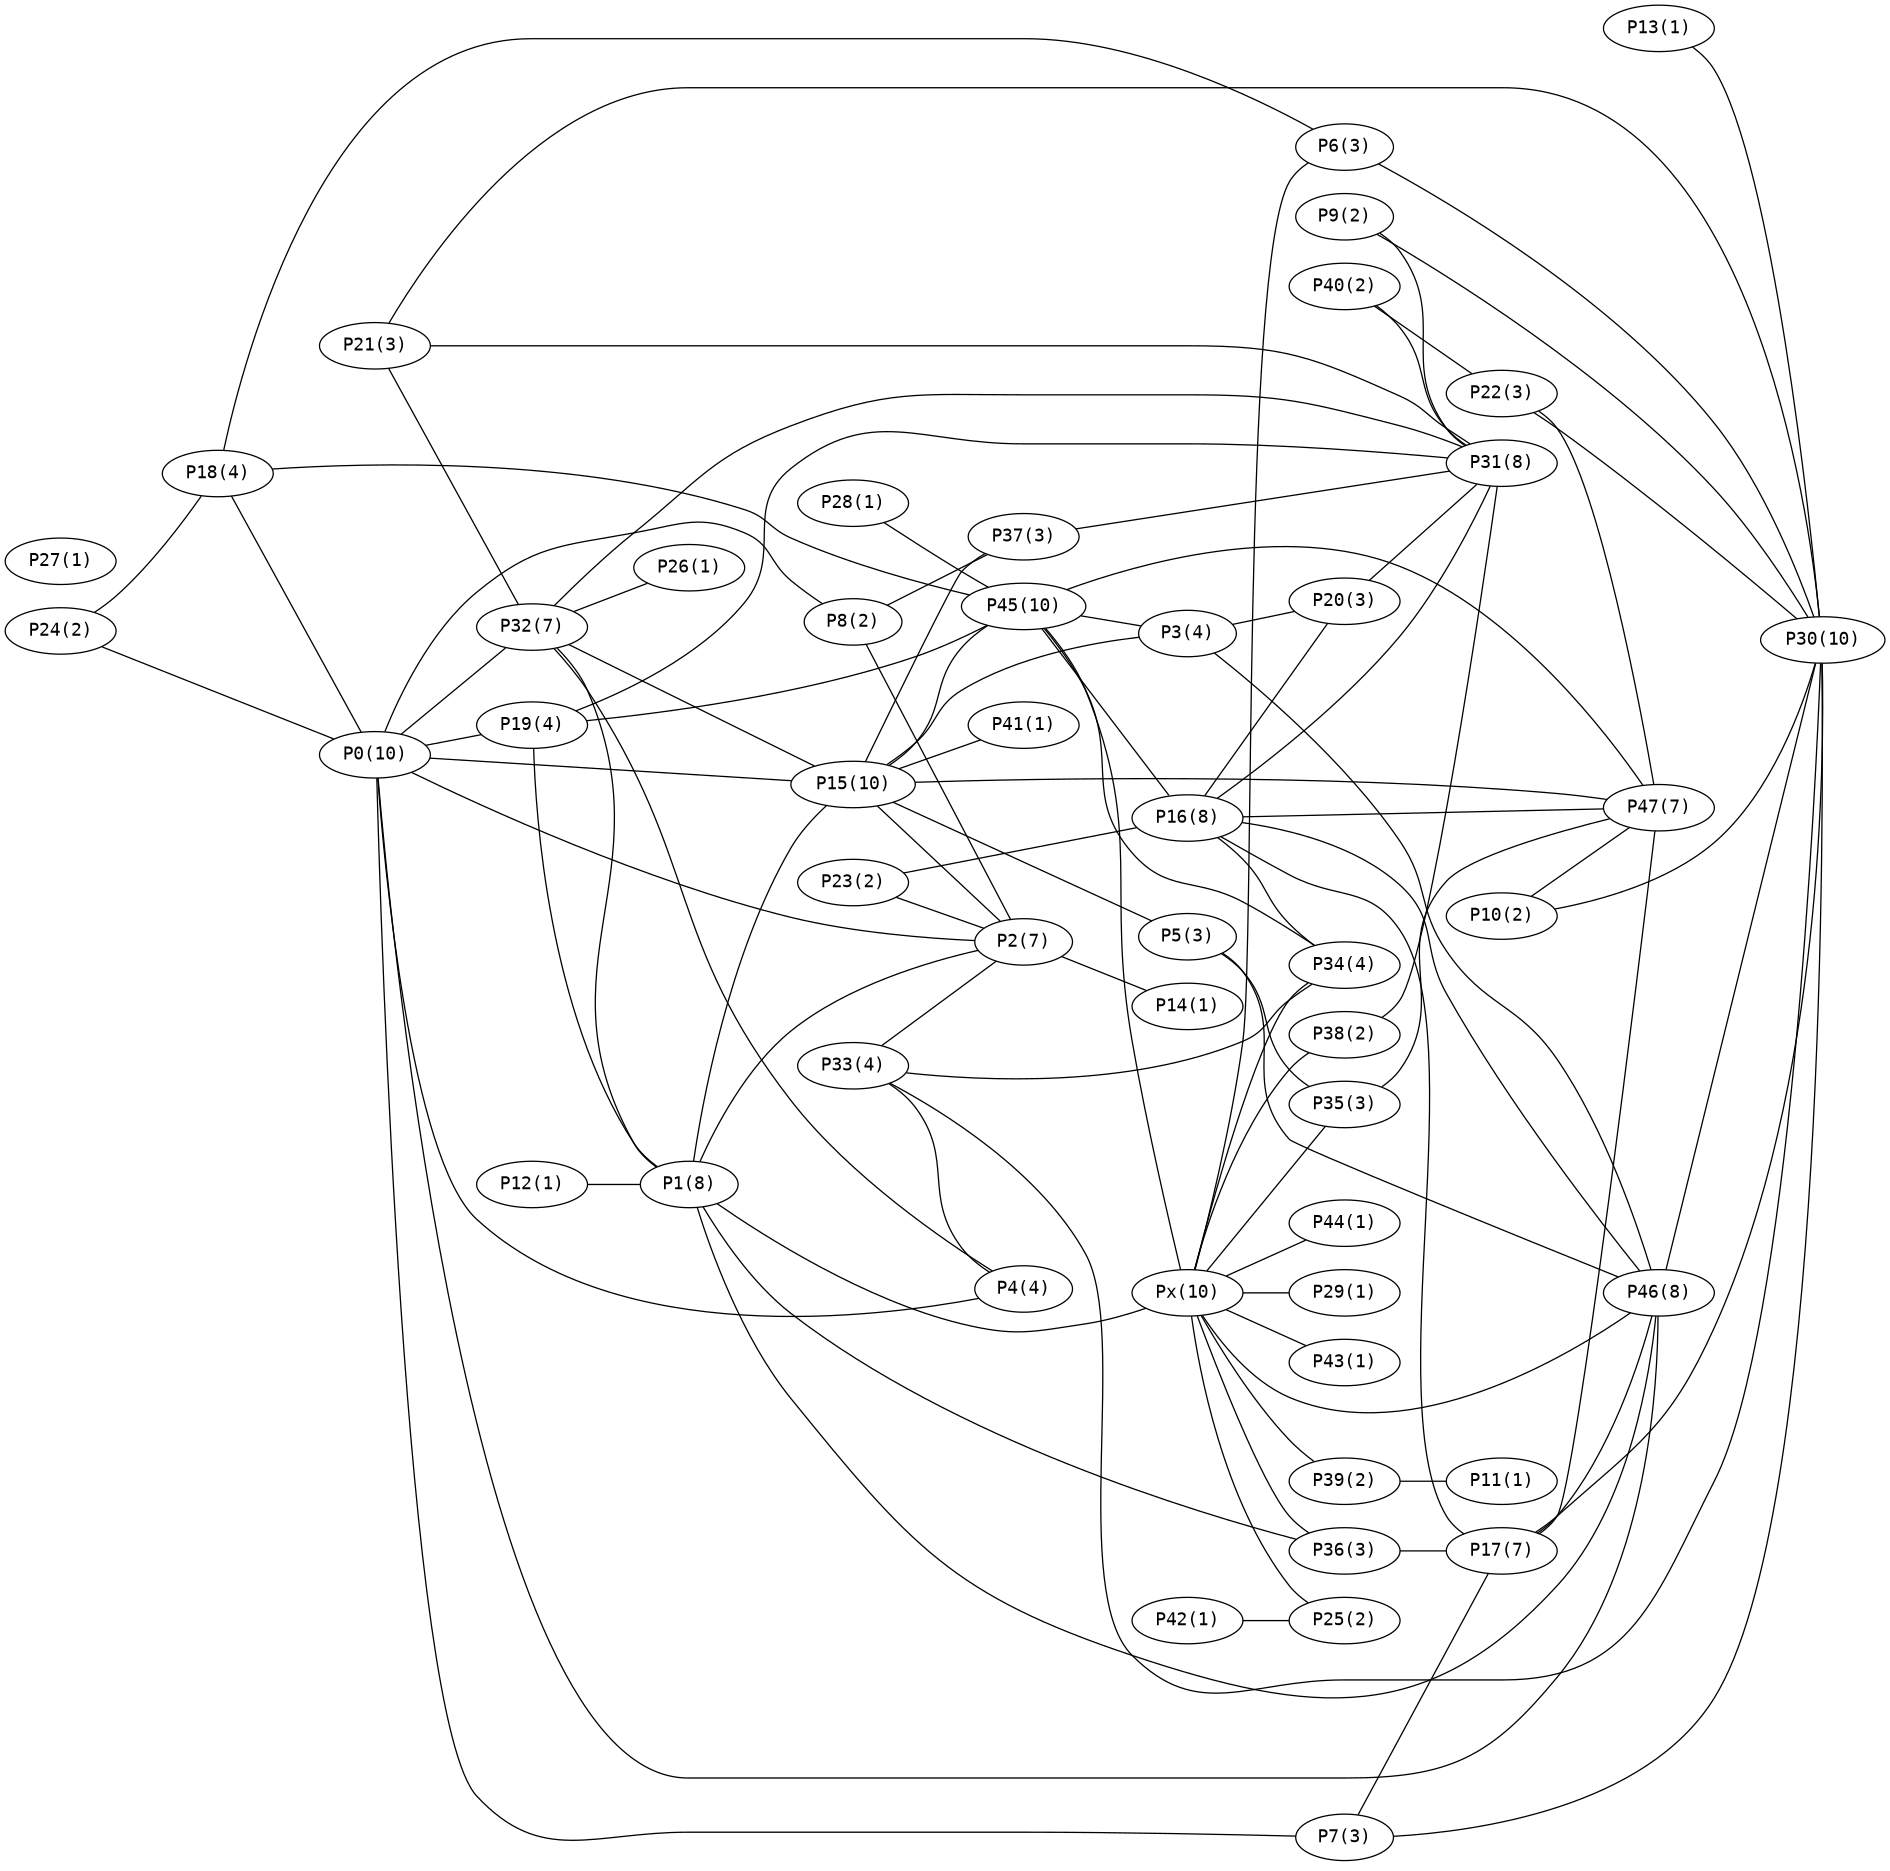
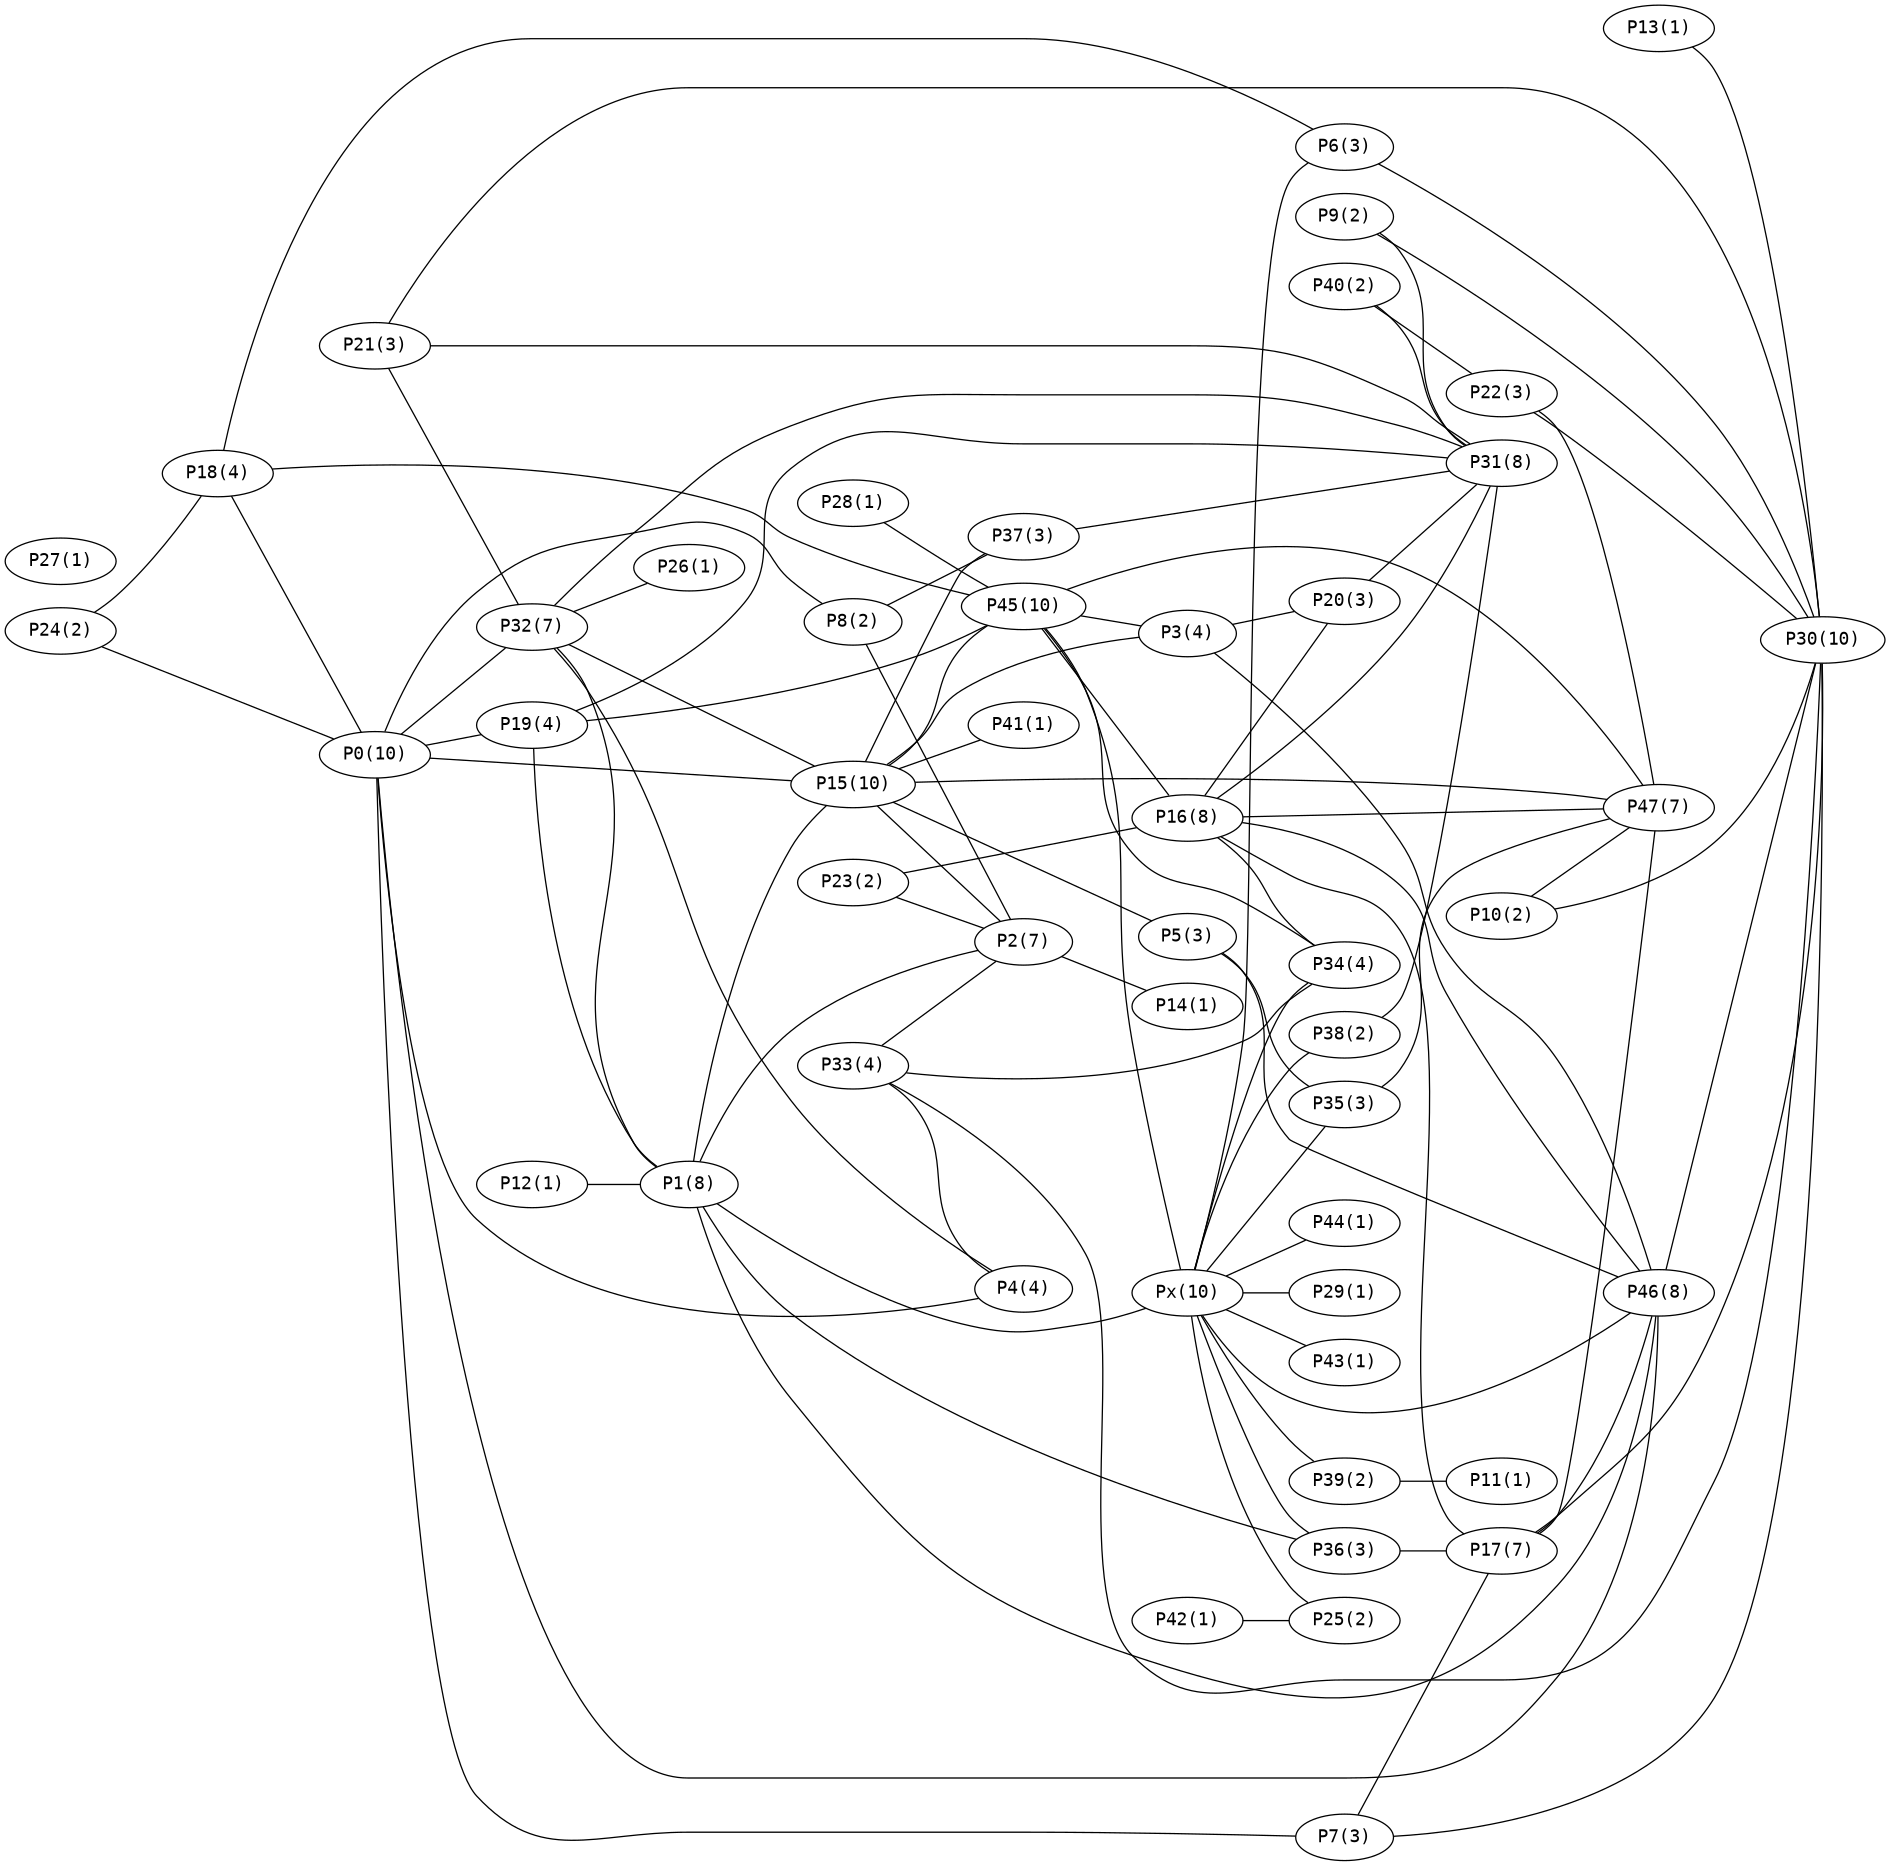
edge "P0(10)" -- "P2(7)": removed
